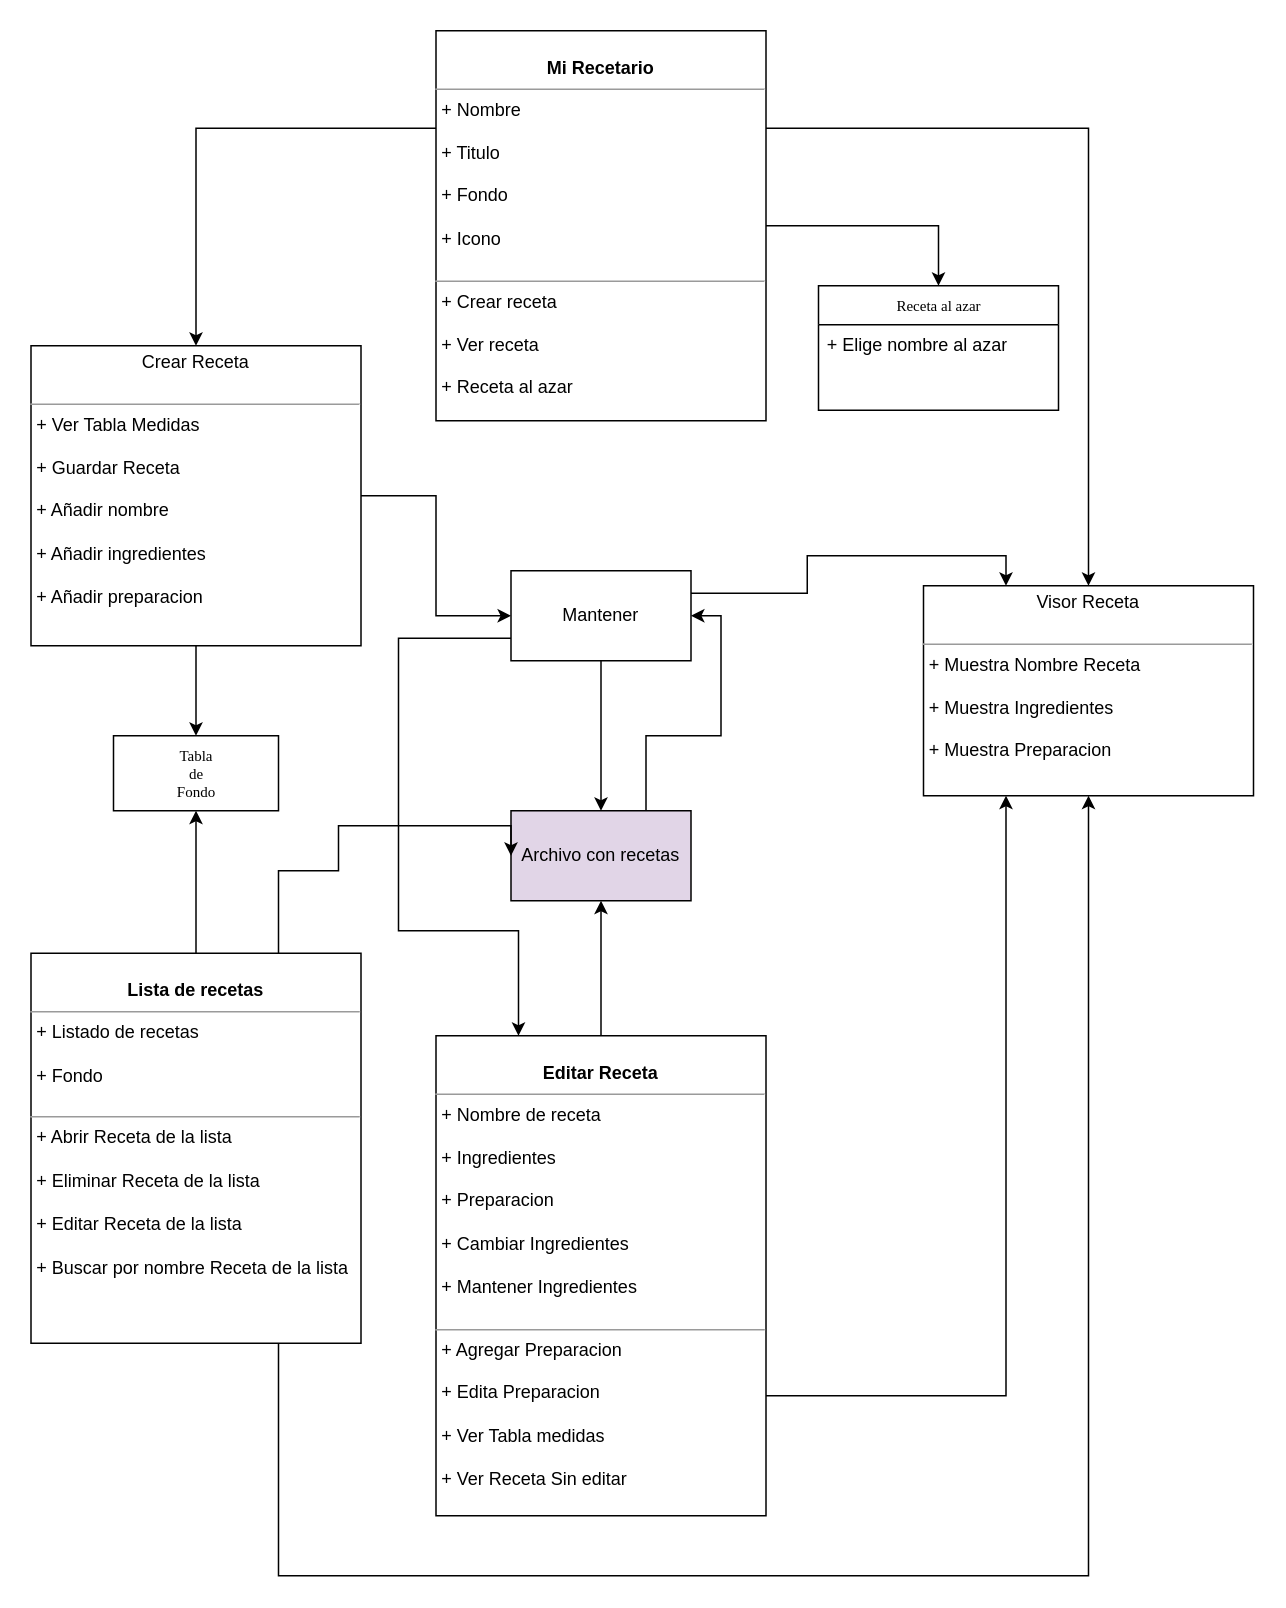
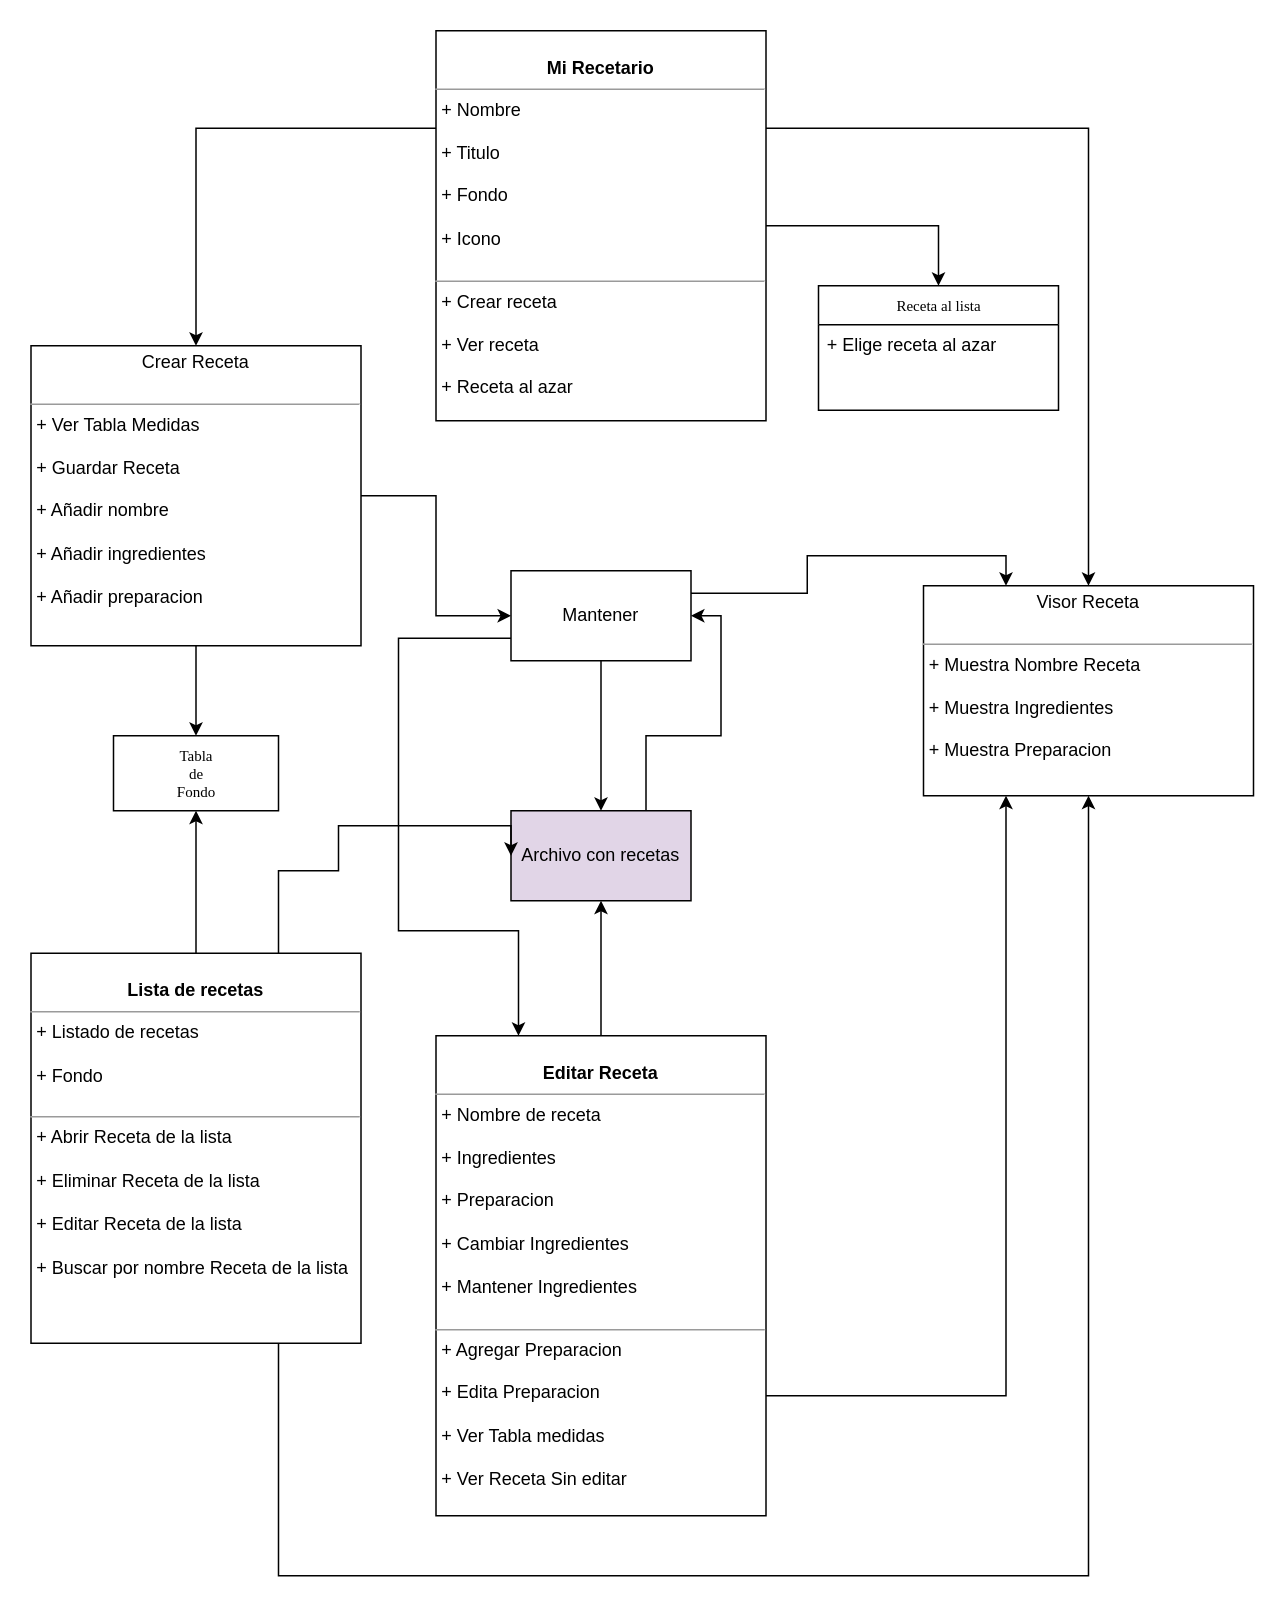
node "Receta al azar": label "Receta al azar" -> "Receta al lista"
node "+ Elige nombre al azar": label "+ Elige nombre al azar" -> "+ Elige receta al azar"
